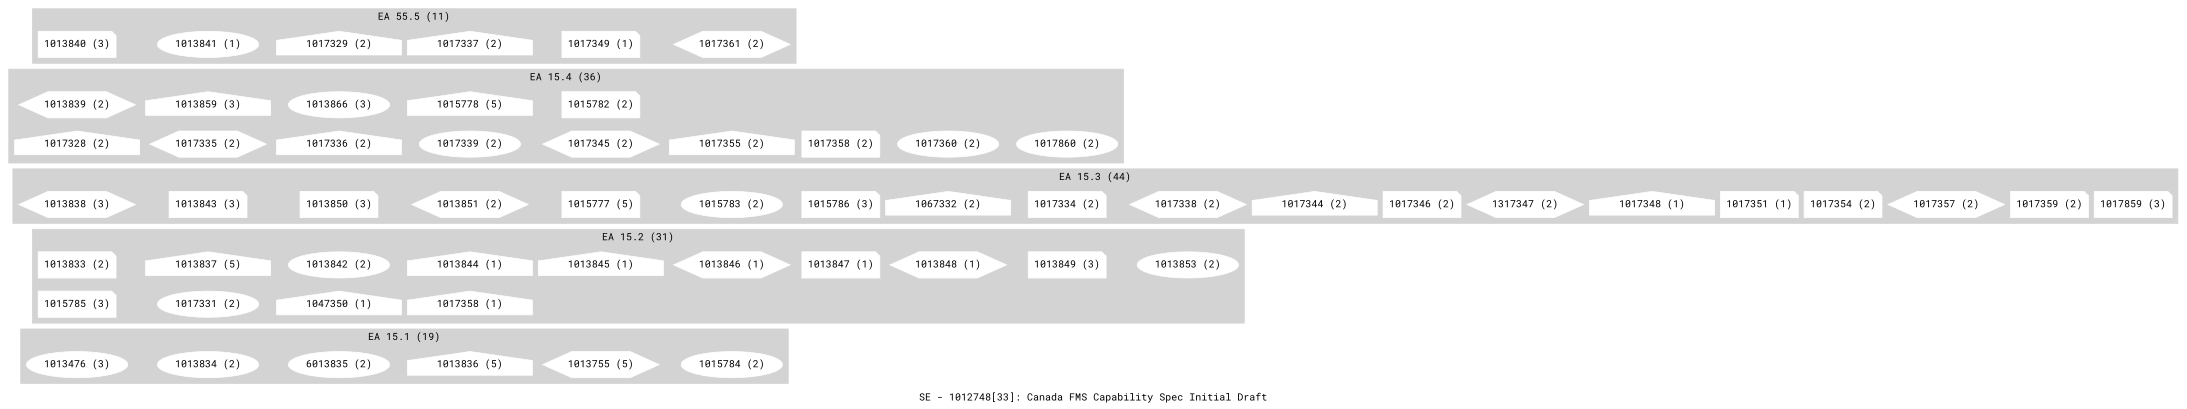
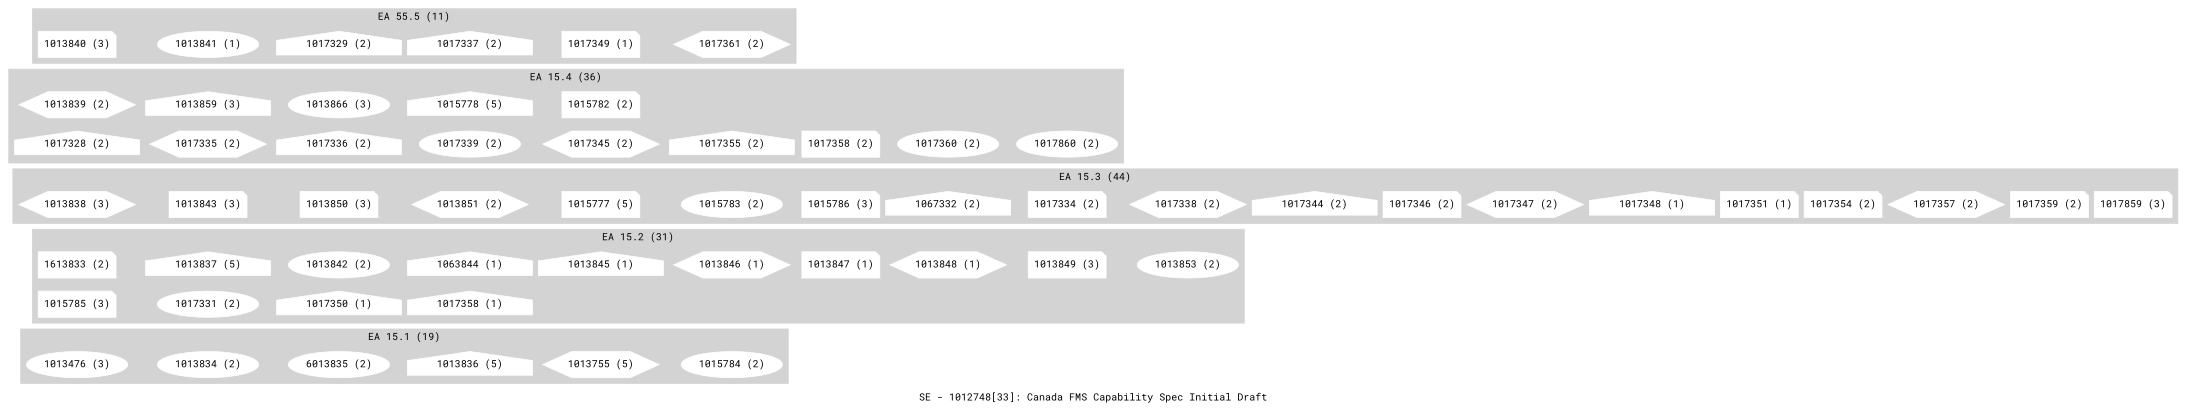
node "1317347 (2)": label "1317347 (2)" -> "1017347 (2)"
node "1013833 (2)": label "1013833 (2)" -> "1613833 (2)"
node "1013844 (1)": label "1013844 (1)" -> "1063844 (1)"
node "1047350 (1)": label "1047350 (1)" -> "1017350 (1)"
